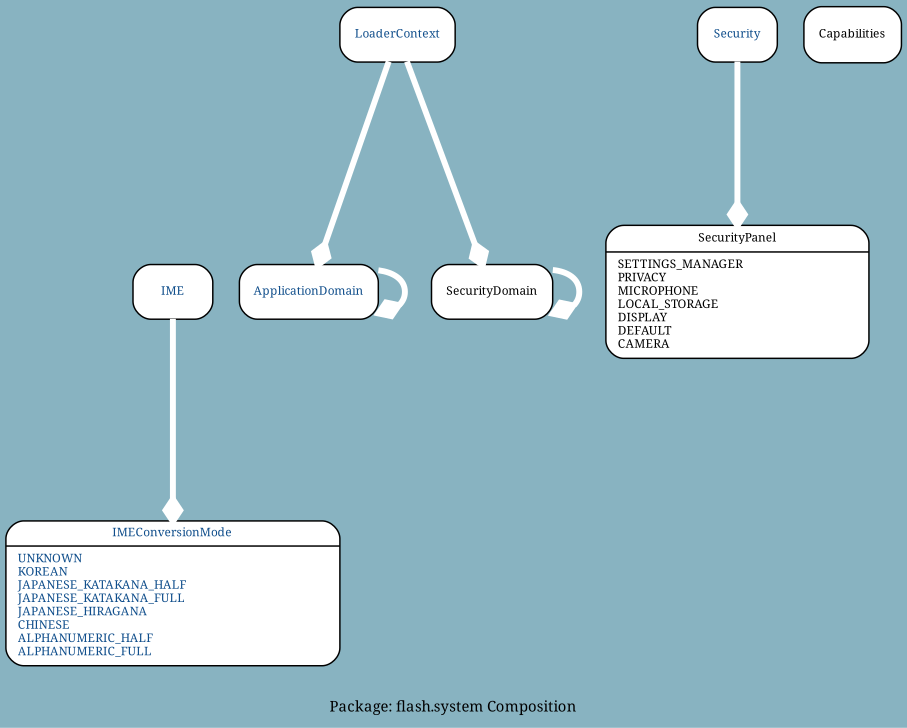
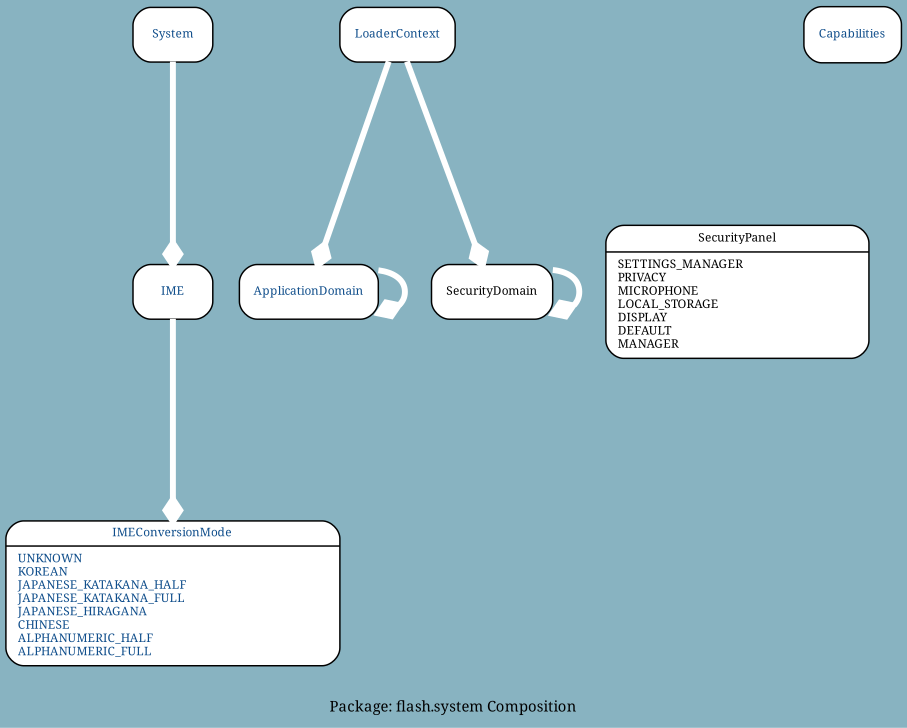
node "System": added
node "Security": removed
node "Capabilities": fontcolor black -> #104e8b
node "SecurityPanel": text "CAMERA" -> "MANAGER"
